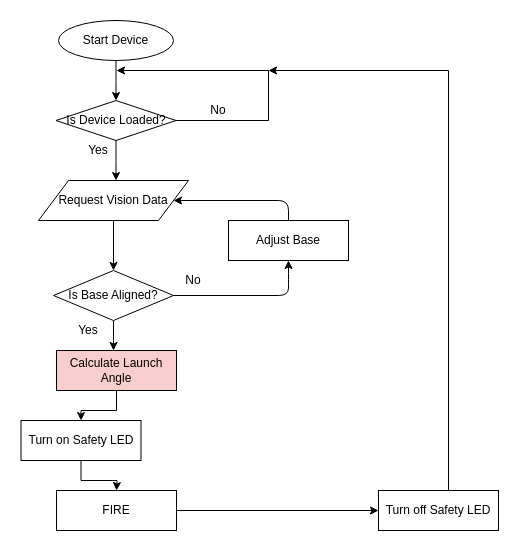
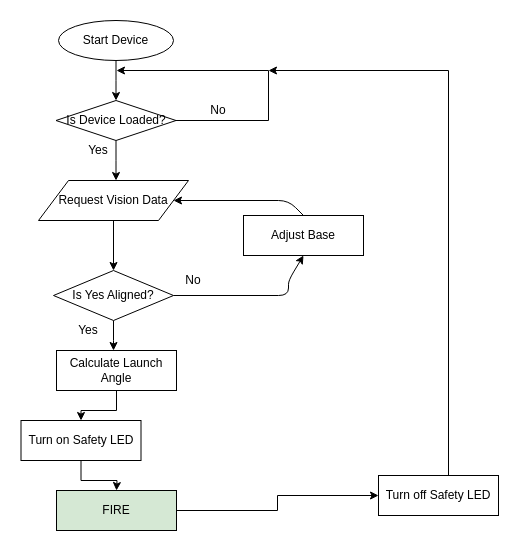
node "Adjust Base": moved (289, 241) -> (304, 236)
node "Is Base Aligned?": label "Is Base Aligned?" -> "Is Yes Aligned?"
node "Calculate Launch Angle": fillcolor #f8cecc -> #ffffff
node "FIRE": fillcolor #ffffff -> #d5e8d4
node "Turn off Safety LED": moved (439, 511) -> (439, 496)
